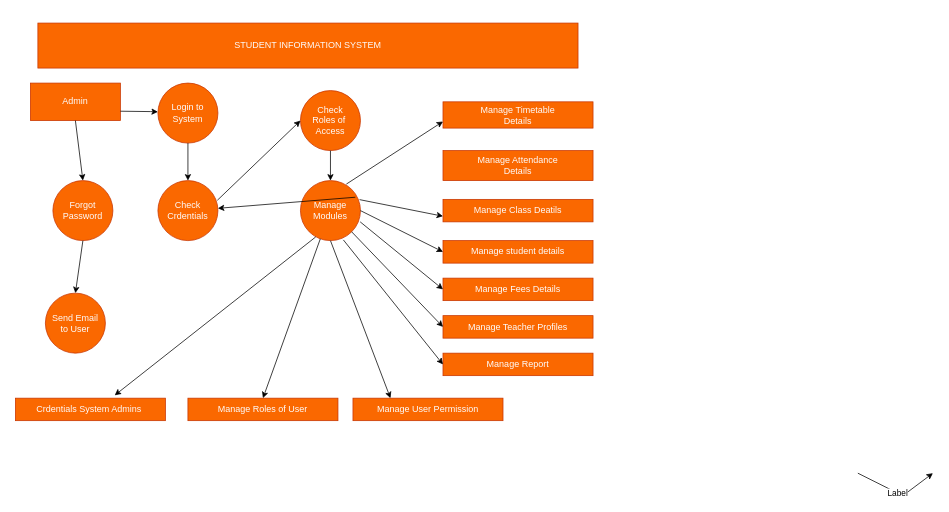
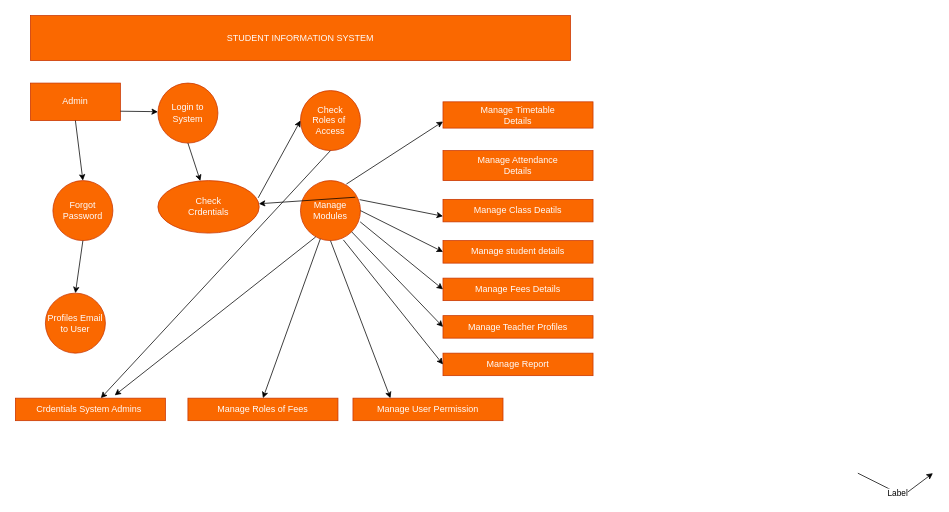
node "STUDENT INFORMATION SYSTEM": moved (308, 45) -> (300, 38)
edge "Check Roles of Access" -> "Manage Modules": now "Check Roles of Access" -> "Crdentials System Admins"
node "Check Crdentials": size 60x60 -> 101x53
node "Send Email to User": label "Send Email to User" -> "Profiles Email to User"
node "Manage Roles of User": label "Manage Roles of User" -> "Manage Roles of Fees"
